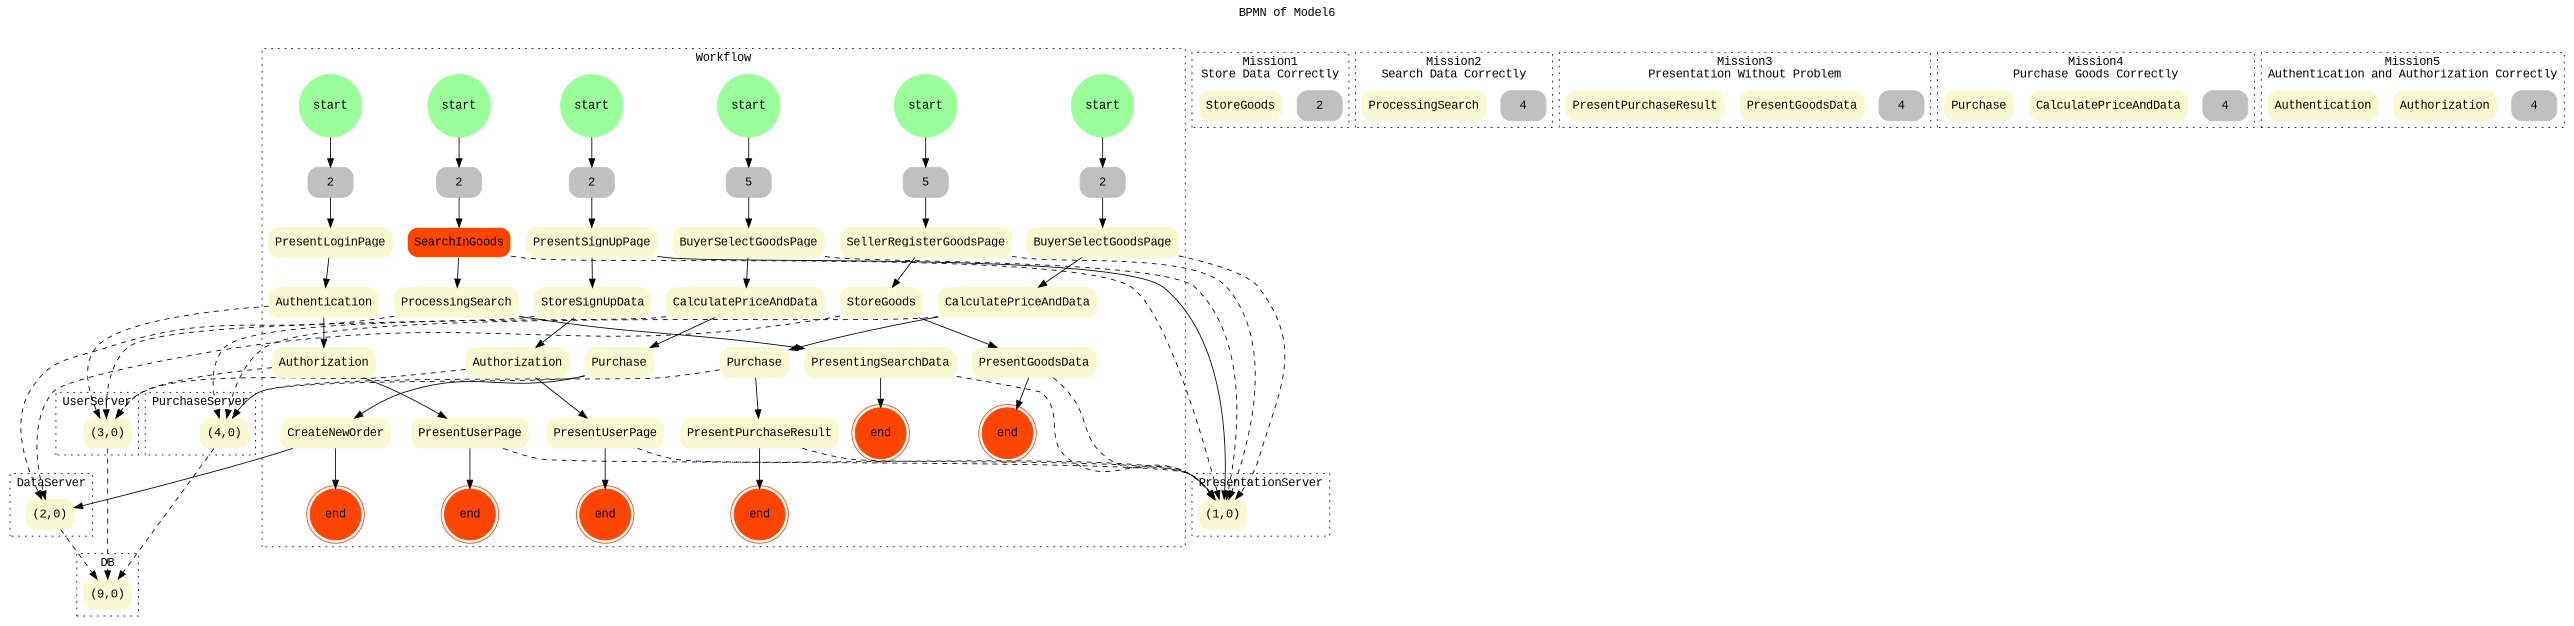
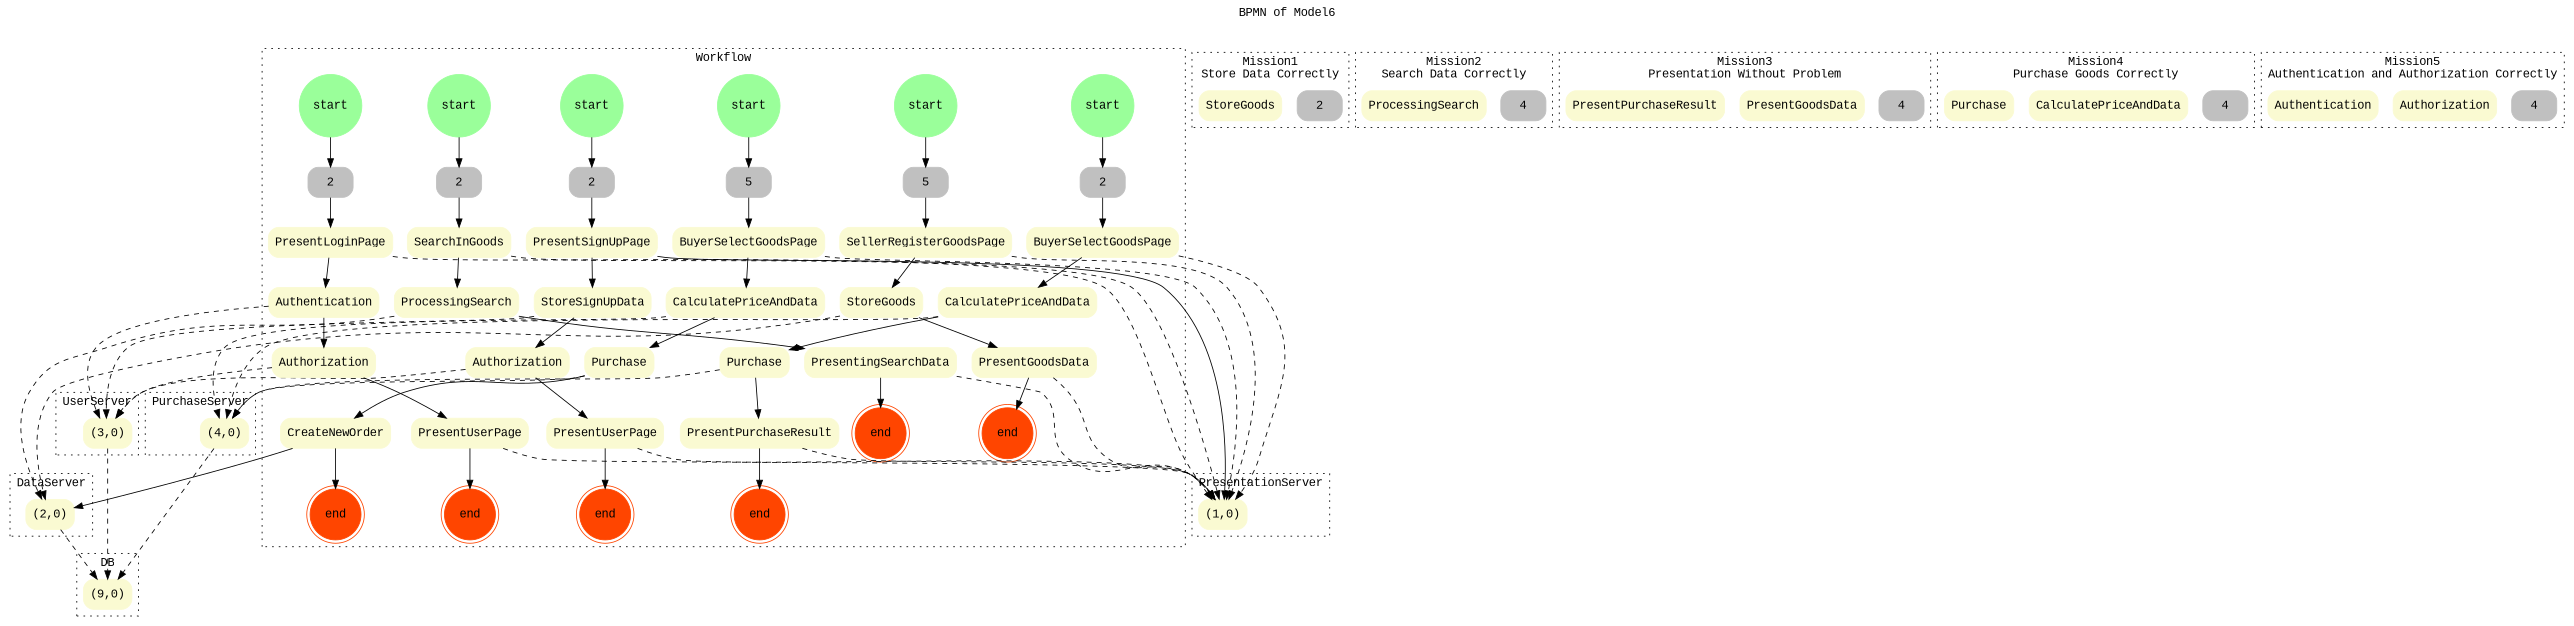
node "SearchInGoods": fillcolor orangered -> lightgoldenrodyellow
edge "PresentLoginPage" -> "(1,0)": added
